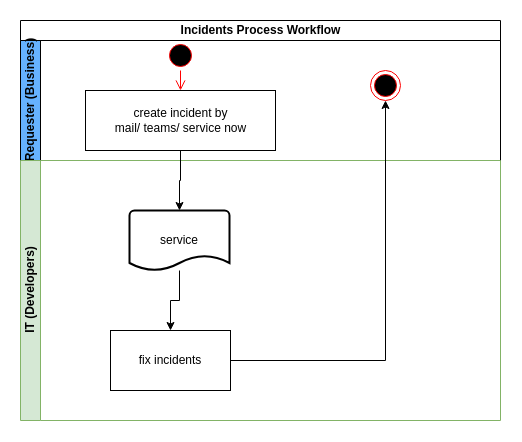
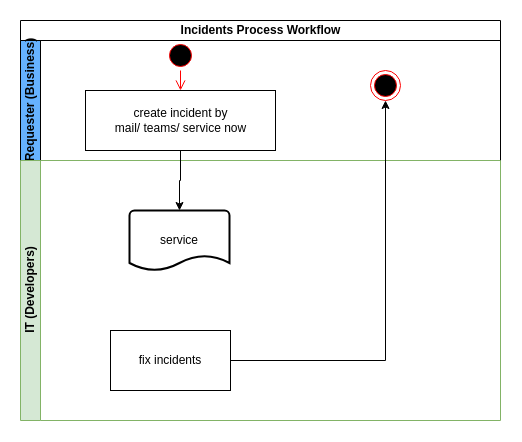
edge "service" -> "fix incidents": removed
